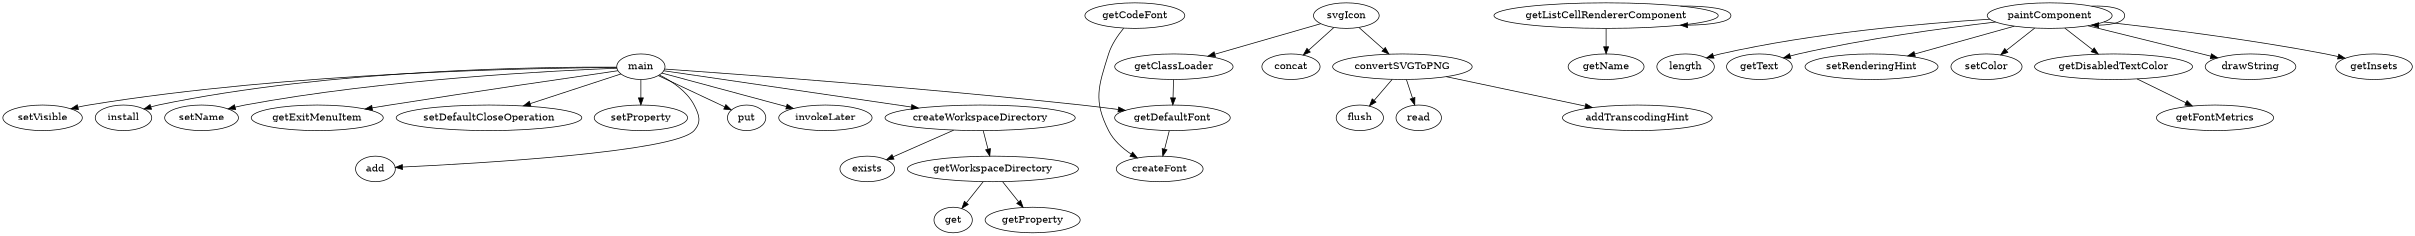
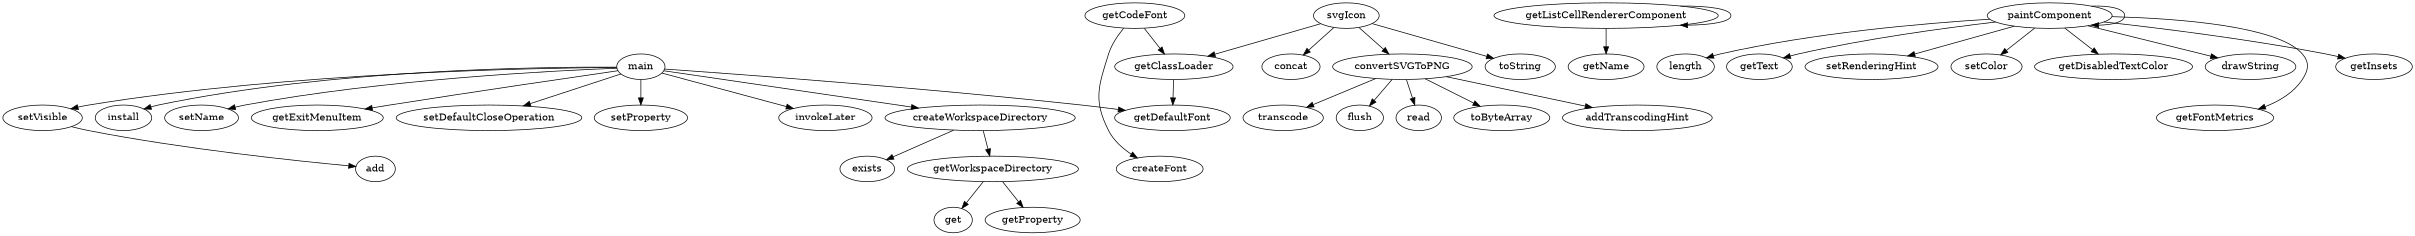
edge "getCodeFont" -> "getClassLoader": added
node "toString": added
edge "getDisabledTextColor" -> "getFontMetrics": now "paintComponent" -> "getFontMetrics"
node "put": removed
node "transcode": added
node "toByteArray": added
edge "getDefaultFont" -> "createFont": removed
edge "main" -> "add": now "setVisible" -> "add"
